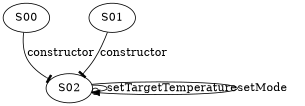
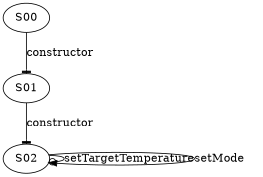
edge "S00" -> "S02": now "S00" -> "S01"
